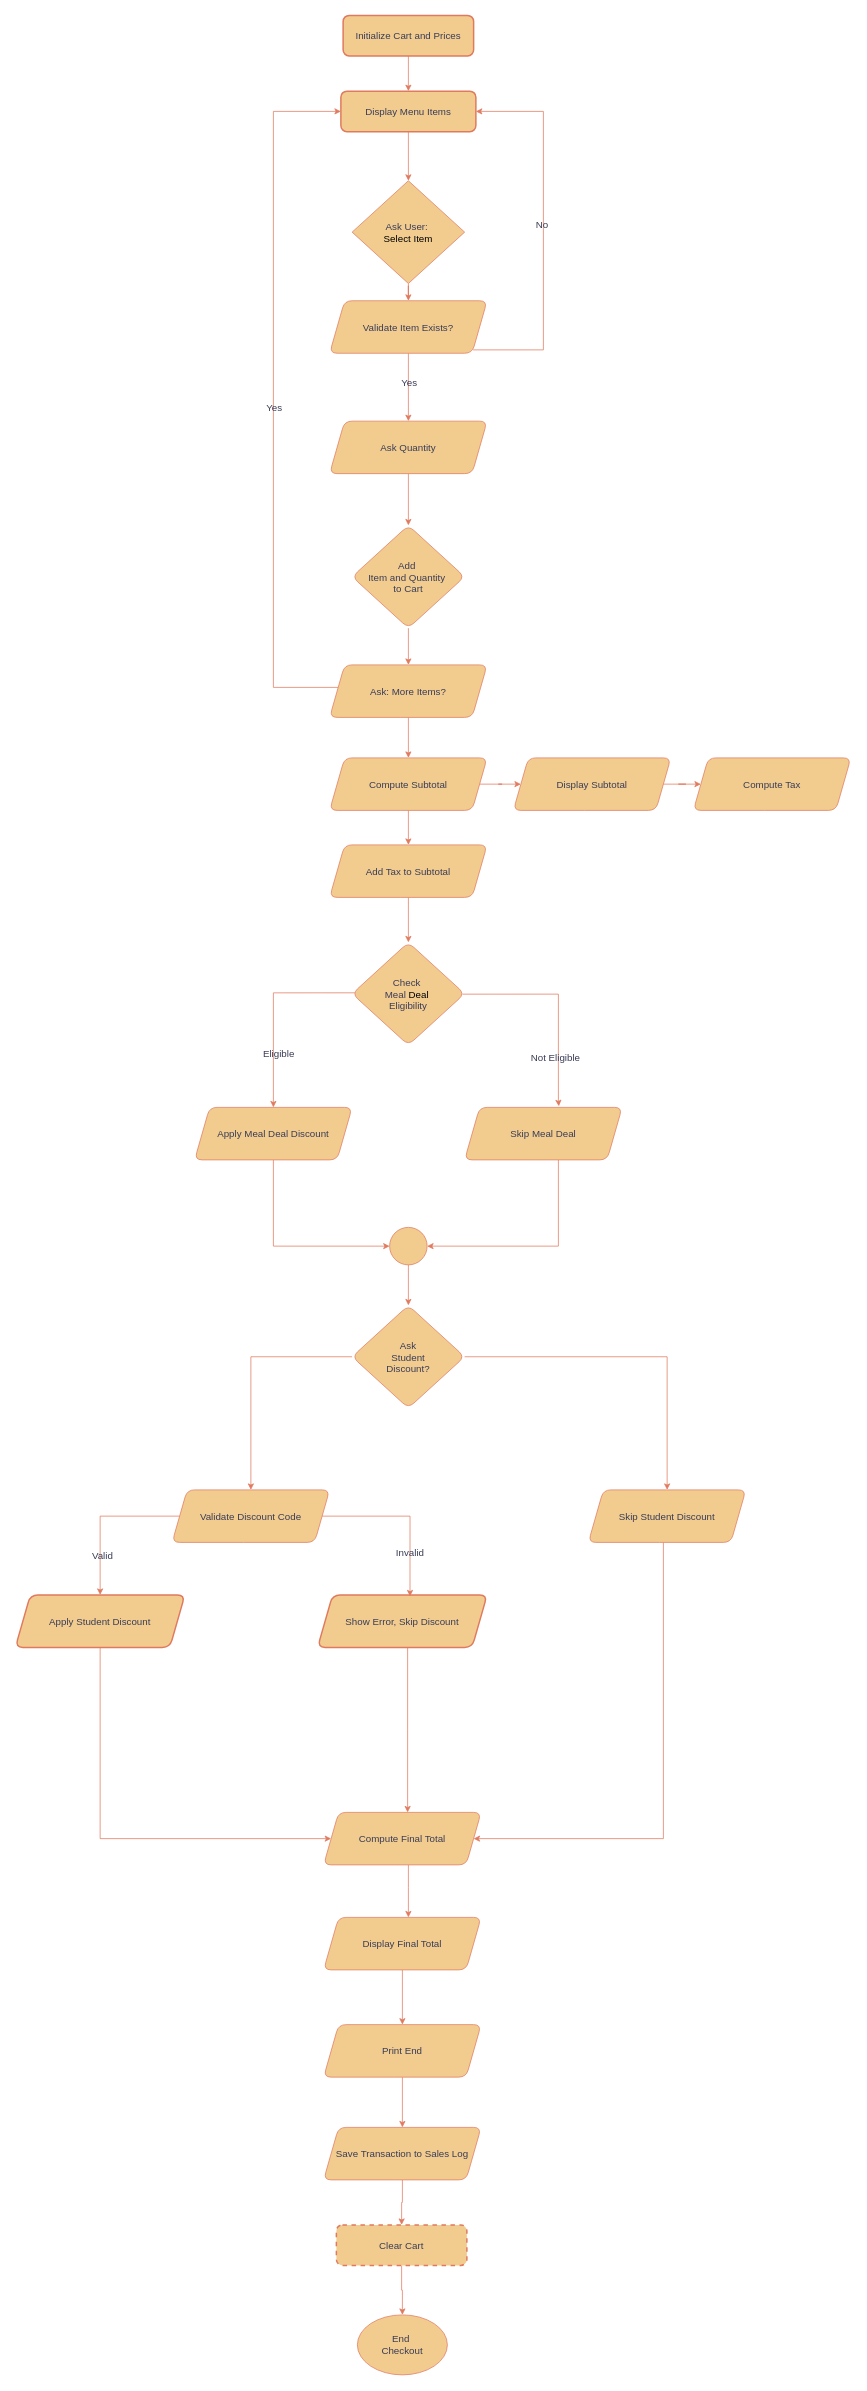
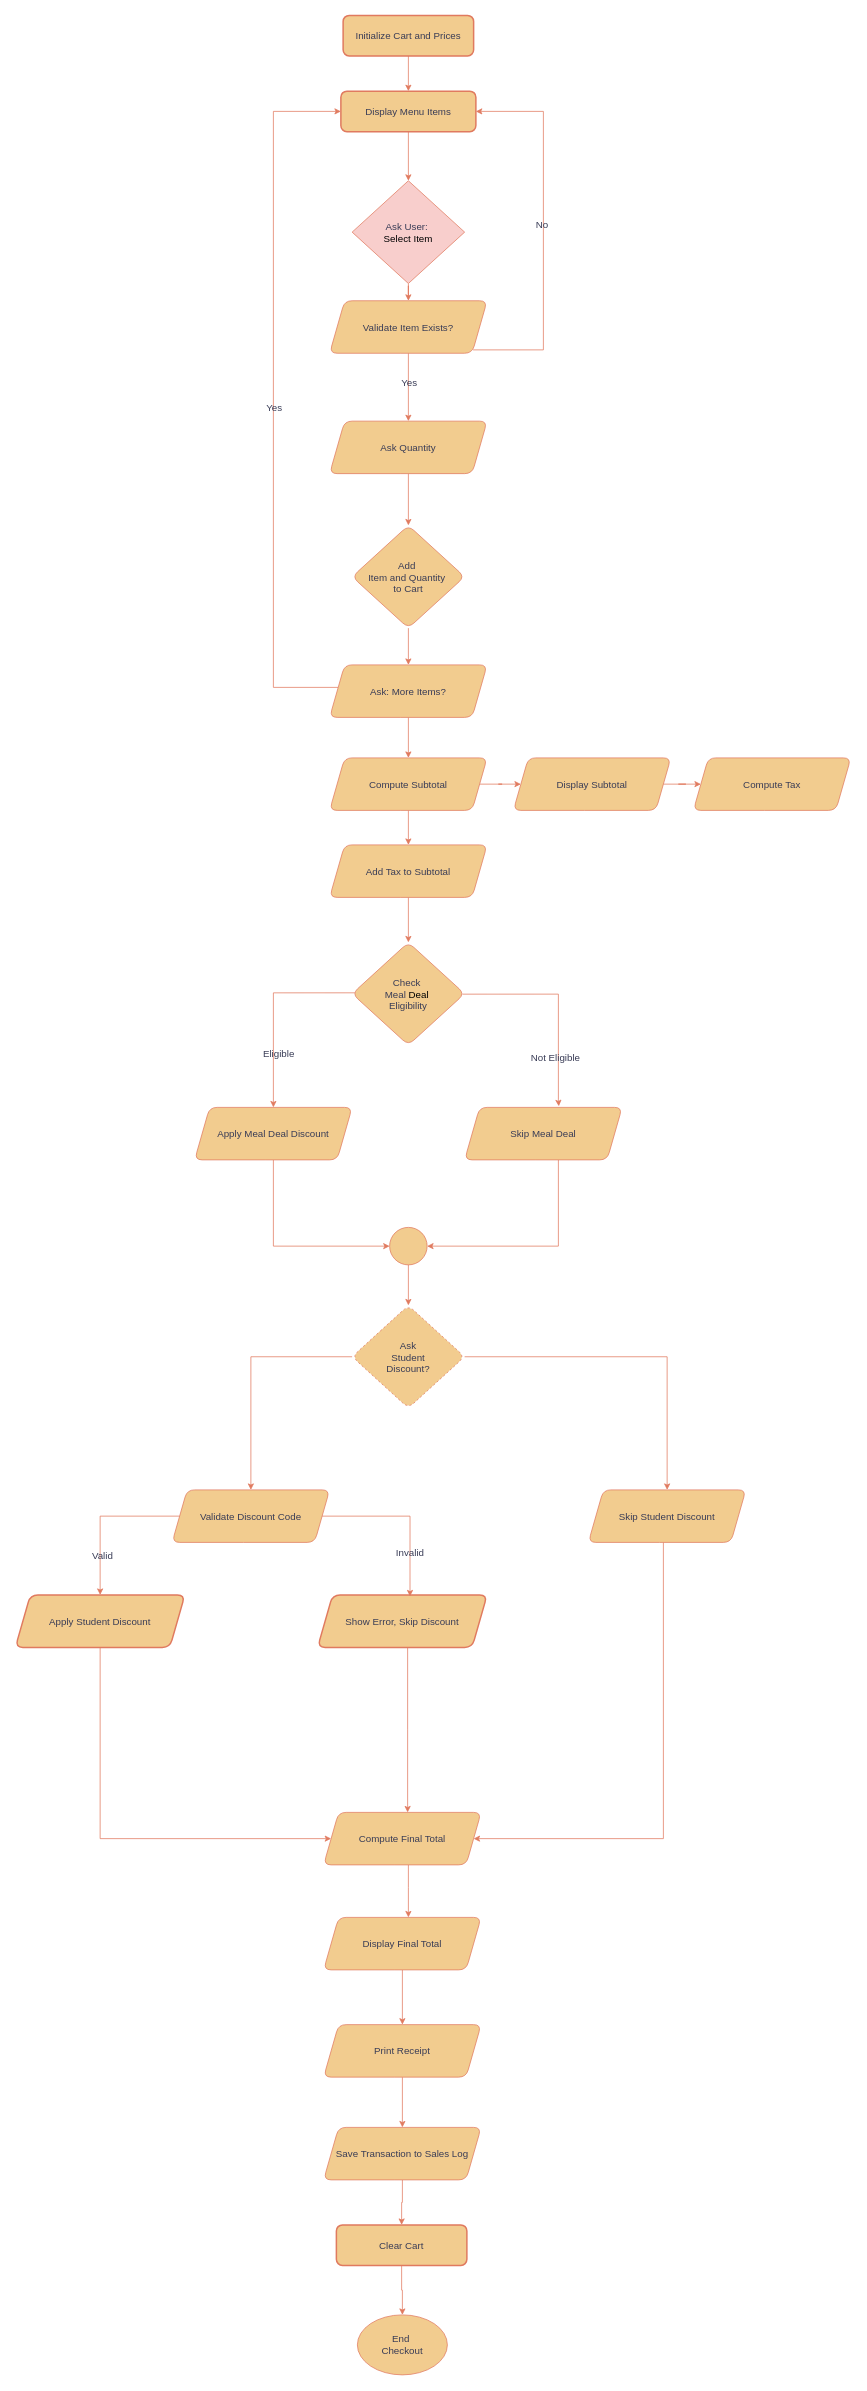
node "Ask User: Select Item": fillcolor #f2cc8f -> #f8cecc
node "Ask Student Discount?": style solid -> dashed
node "Print End": label "Print End" -> "Print Receipt"
node "Clear Cart": style dashed -> solid
